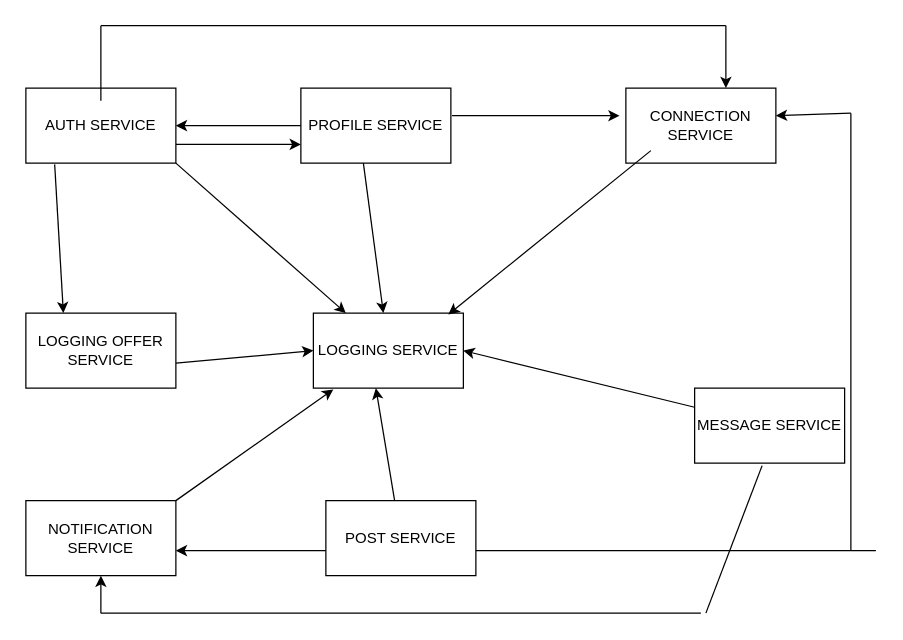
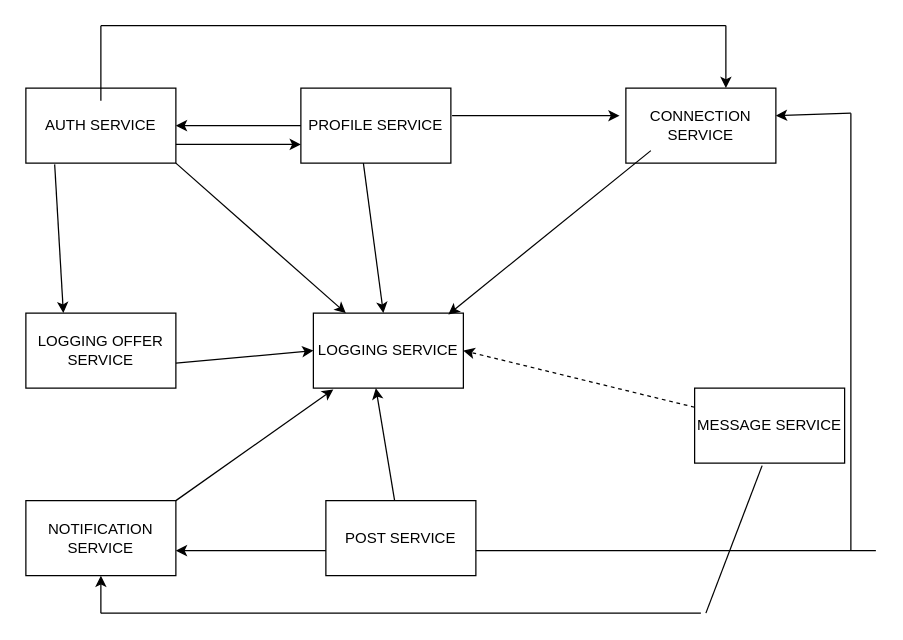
edge "MESSAGE SERVICE" -> "LOGGING SERVICE": style solid -> dashed
